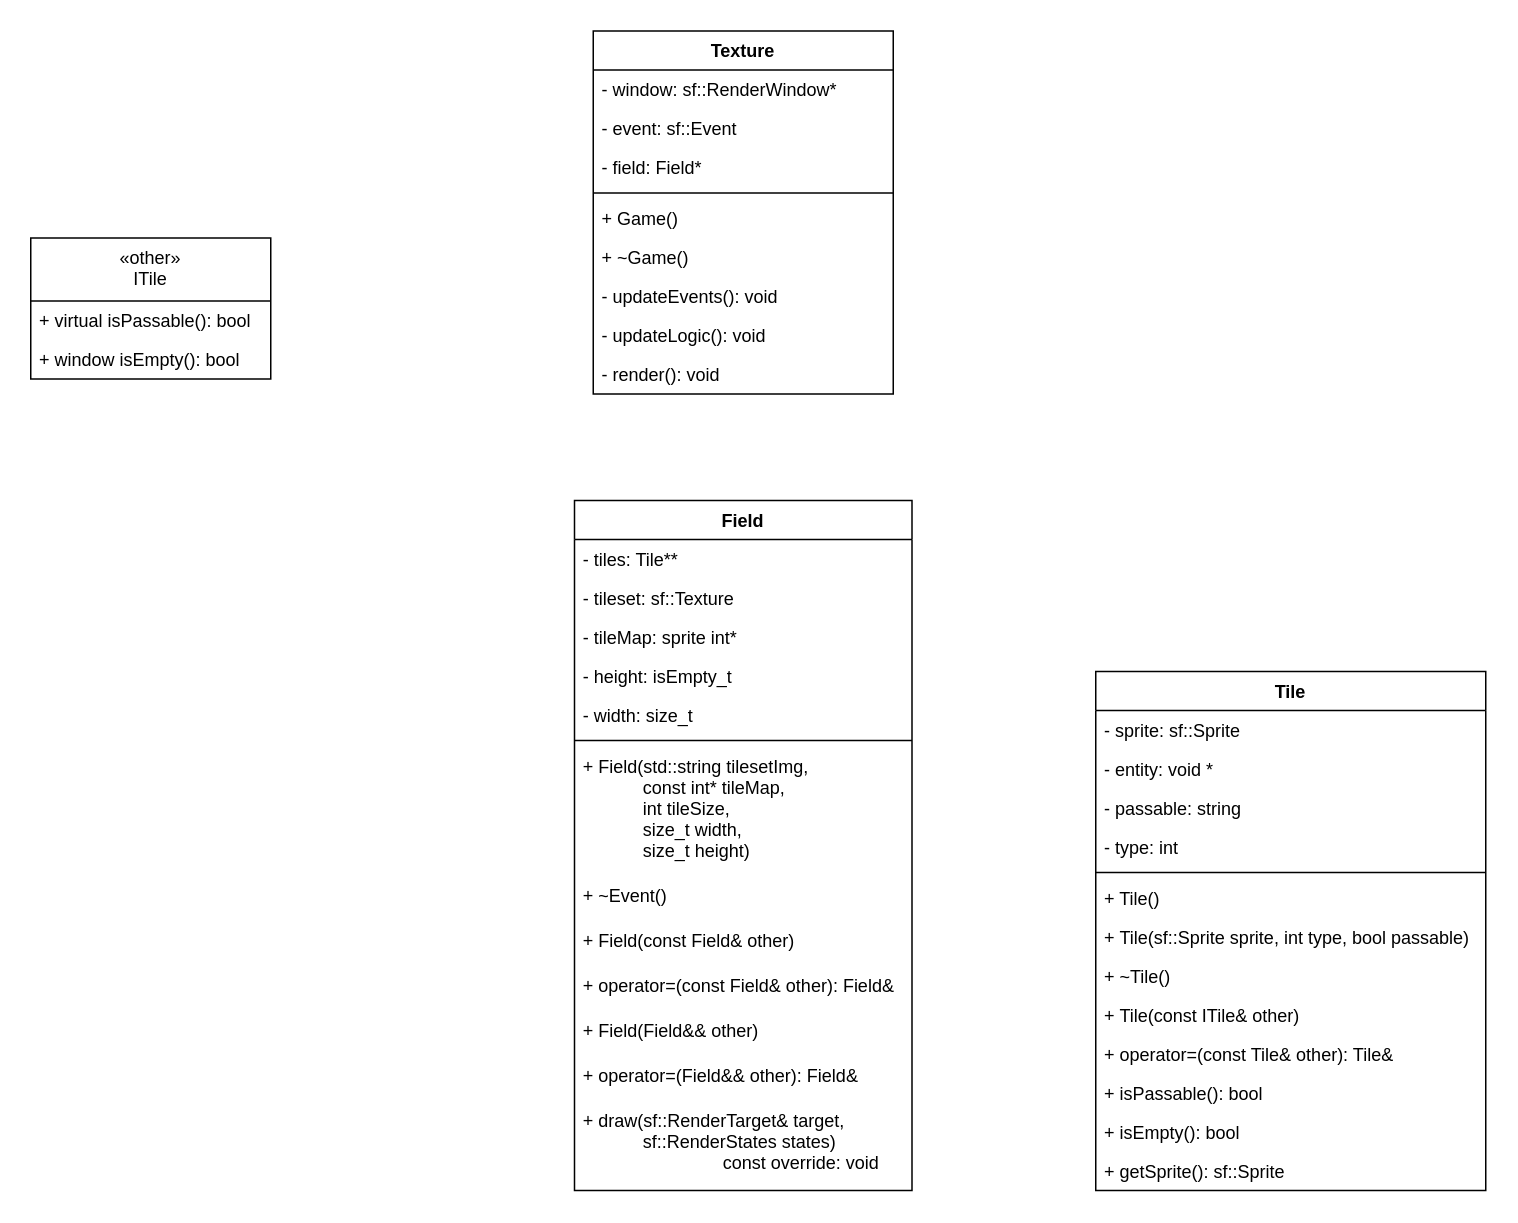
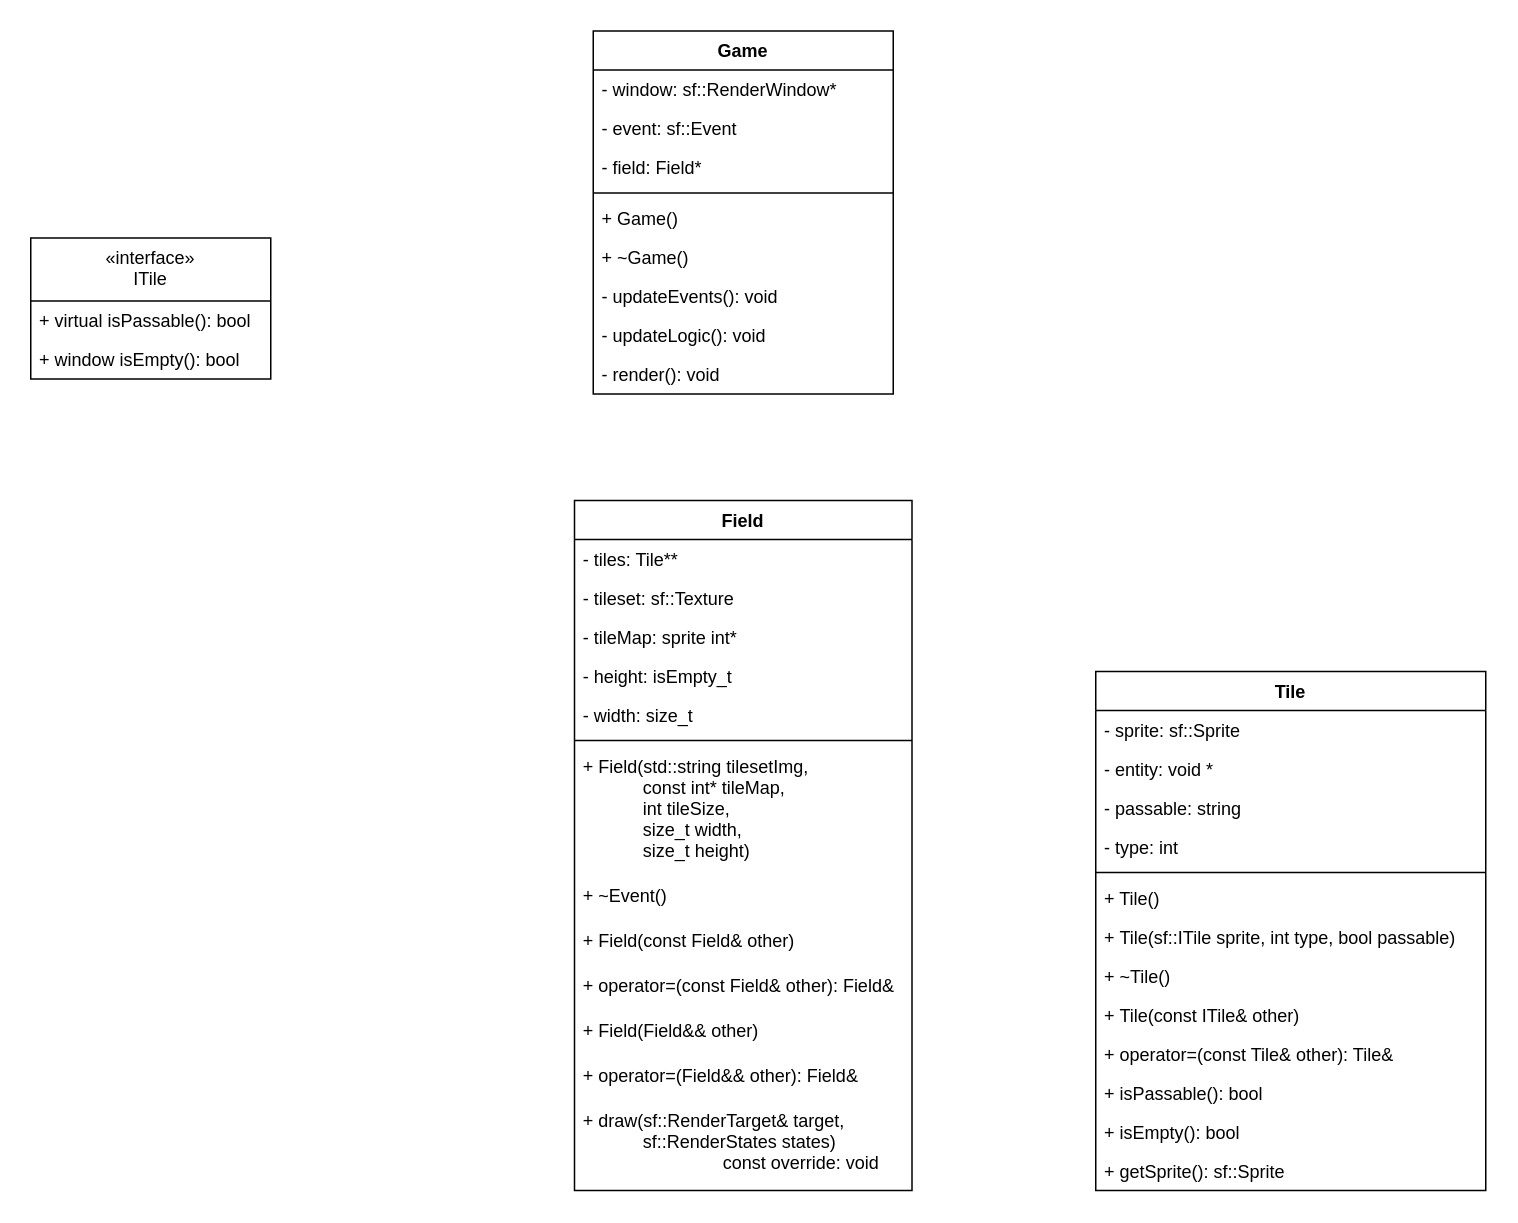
node "Texture": label "Texture" -> "Game"
node "«other» ITile": label "«other» ITile" -> "«interface» ITile"
node "+ Tile(sf::Sprite sprite, int type, bool passable)": label "+ Tile(sf::Sprite sprite, int type, bool passable)" -> "+ Tile(sf::ITile sprite, int type, bool passable)"
